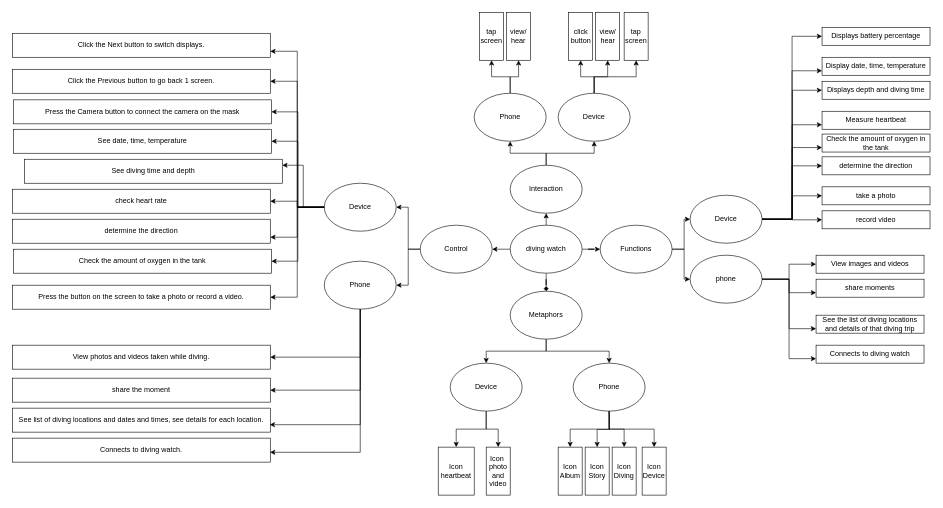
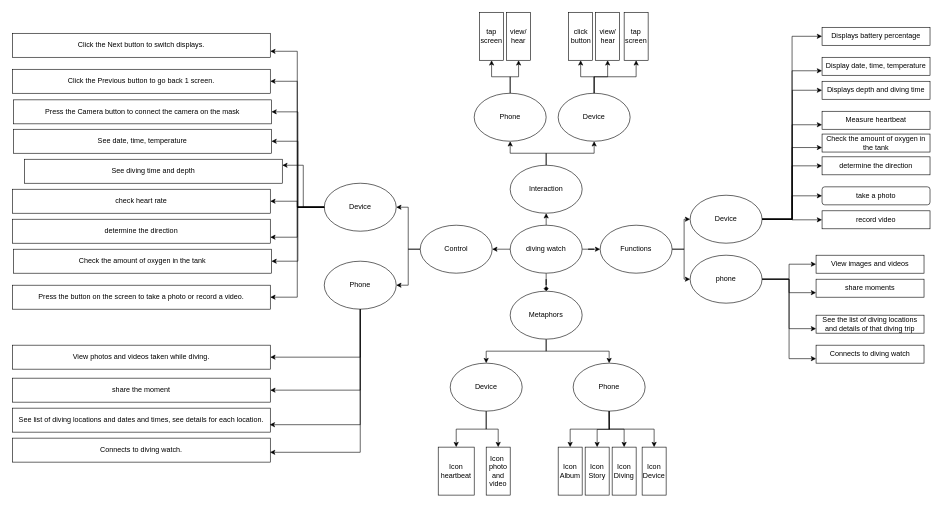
node "take a photo": shape rectangle -> rounded rectangle
